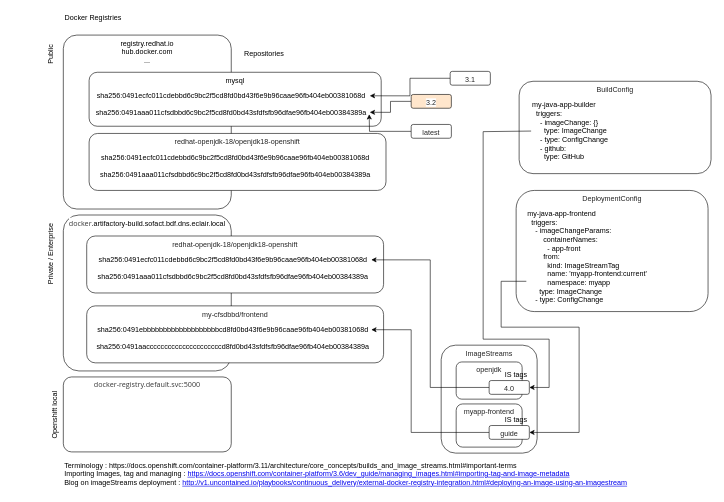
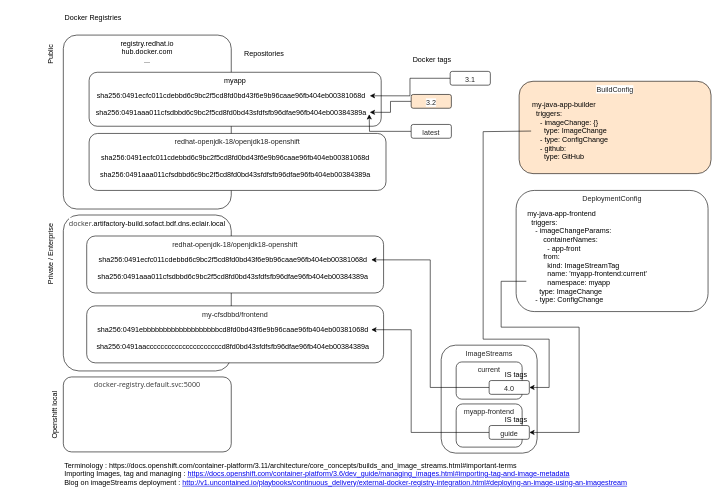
node "Docker tags": added
node "mysql": label "mysql" -> "myapp"
node "BuildConfig": fillcolor #ffffff -> #ffe6cc
node "openjdk": label "openjdk" -> "current"
